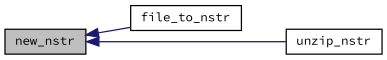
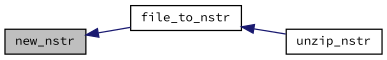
edge "unzip_nstr" -> "new_nstr": now "unzip_nstr" -> "file_to_nstr"
